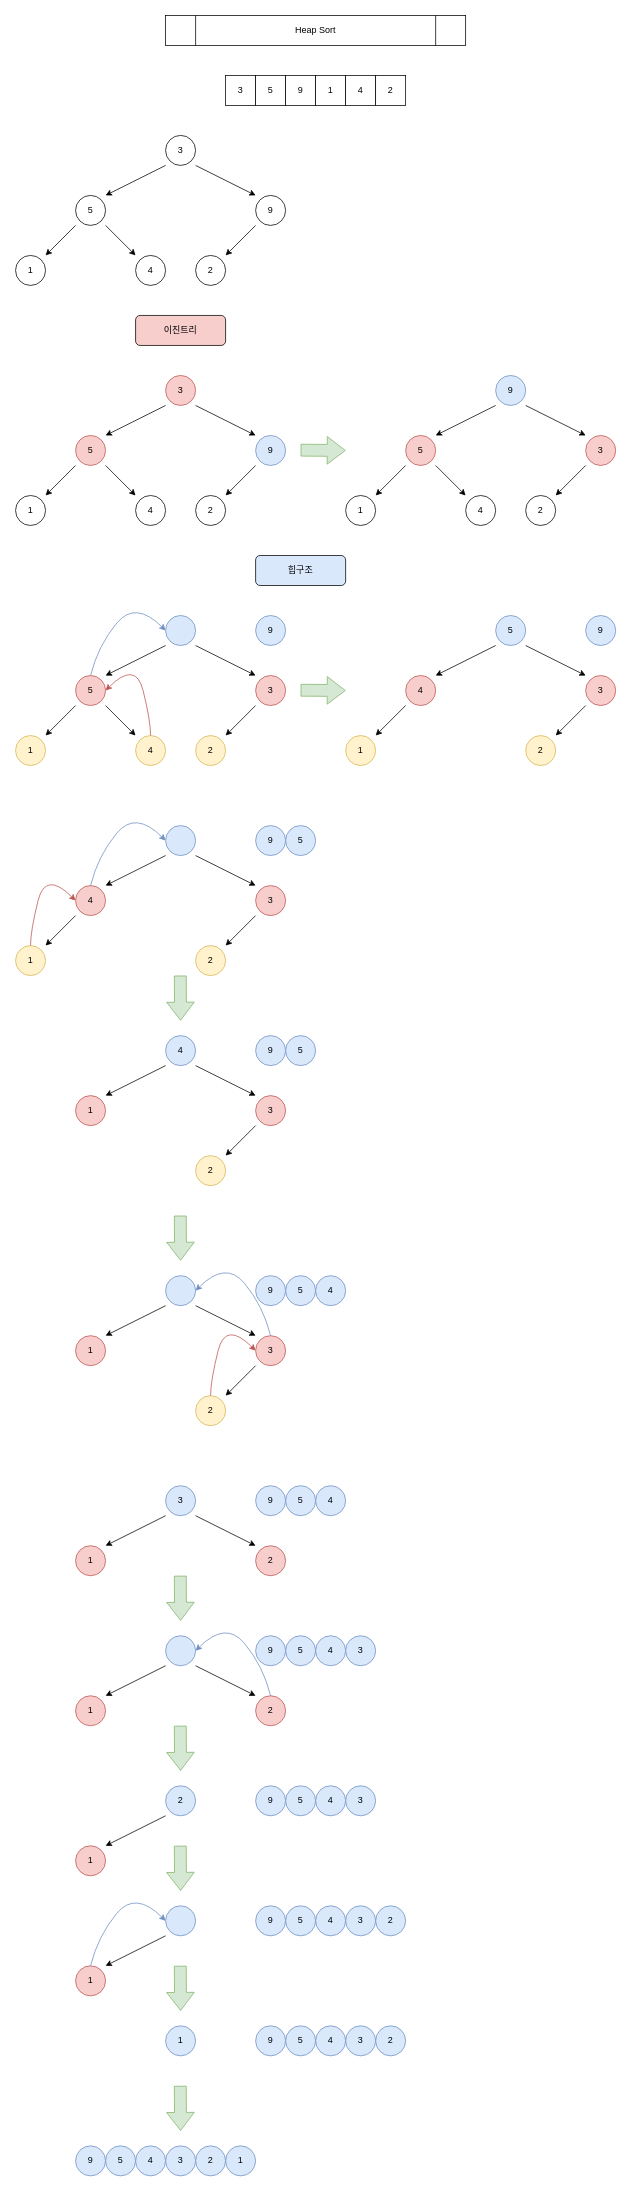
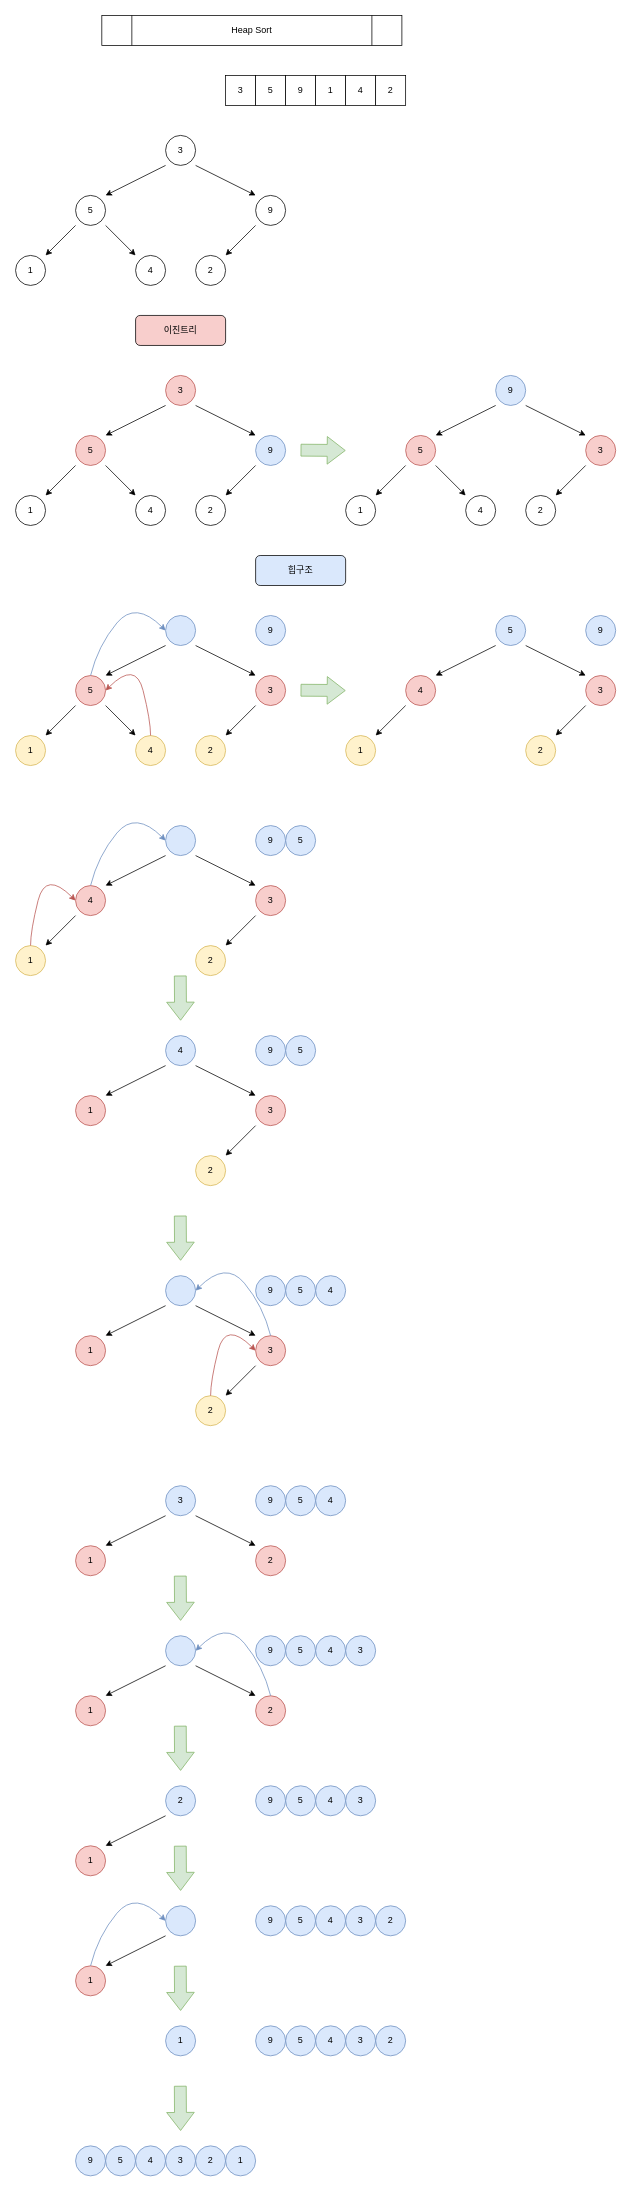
node "Heap Sort": moved (315, 30) -> (252, 30)
